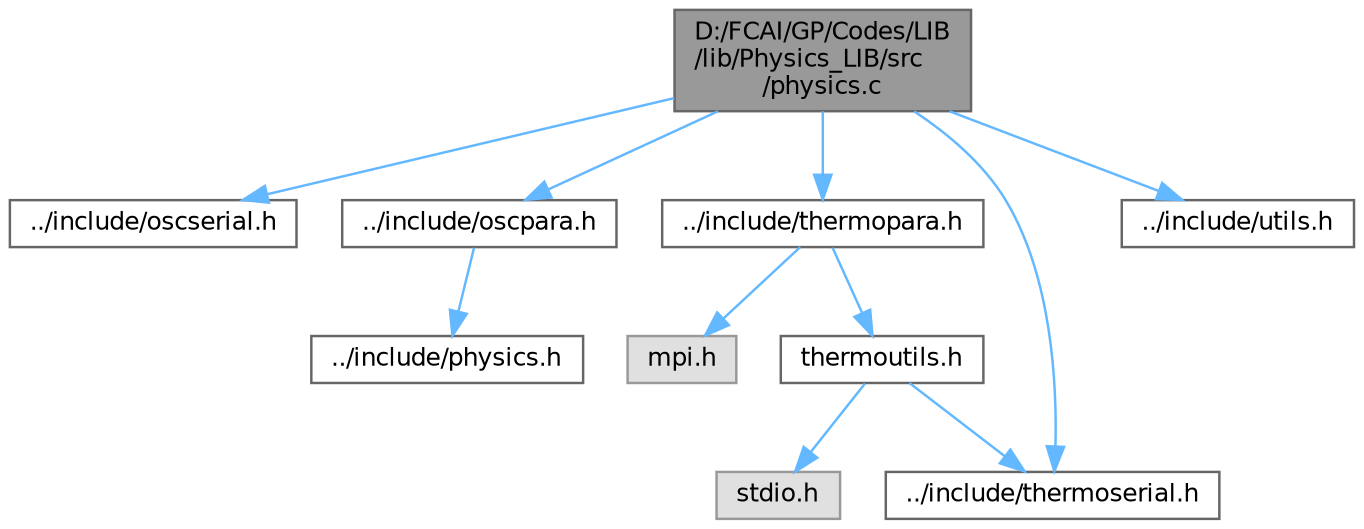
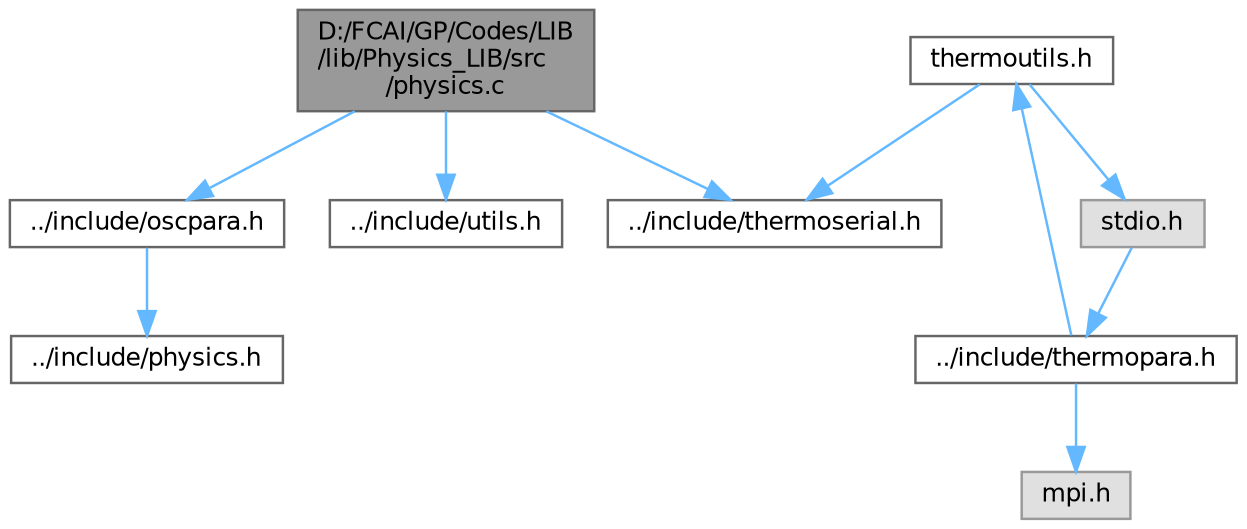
edge "D:/FCAI/GP/Codes/LIB /lib/Physics_LIB/src /physics.c" -> "../include/thermopara.h": now "stdio.h" -> "../include/thermopara.h"
node "../include/oscserial.h": removed
